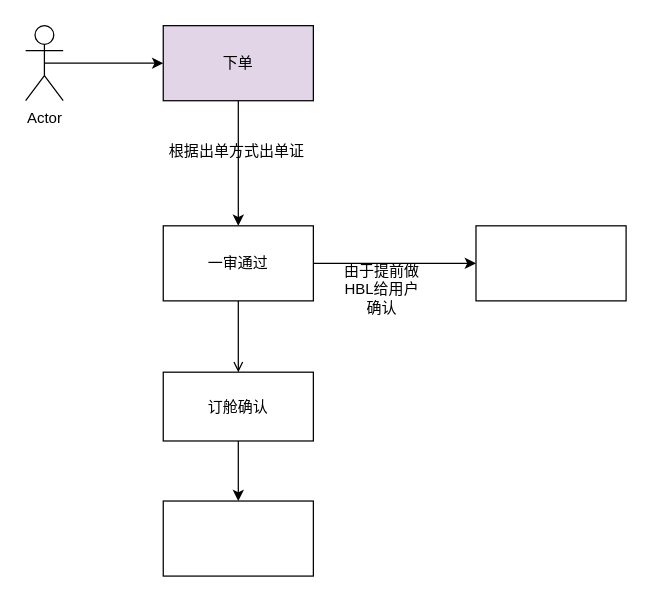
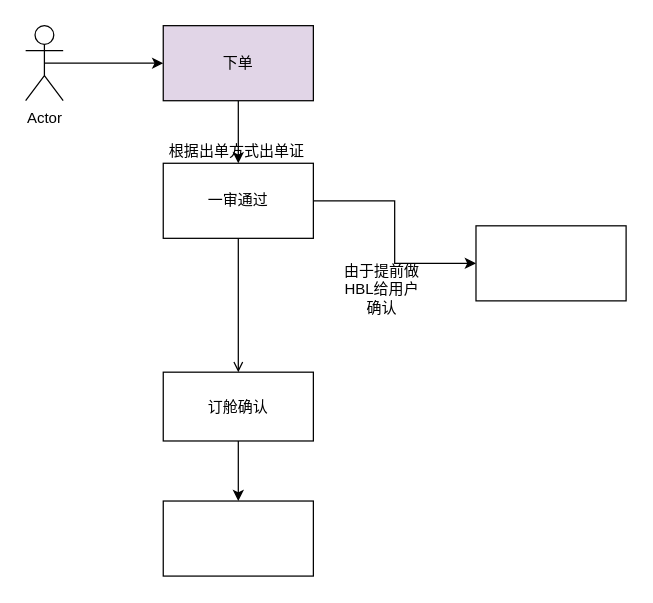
node "一审通过": moved (238, 263) -> (238, 201)
